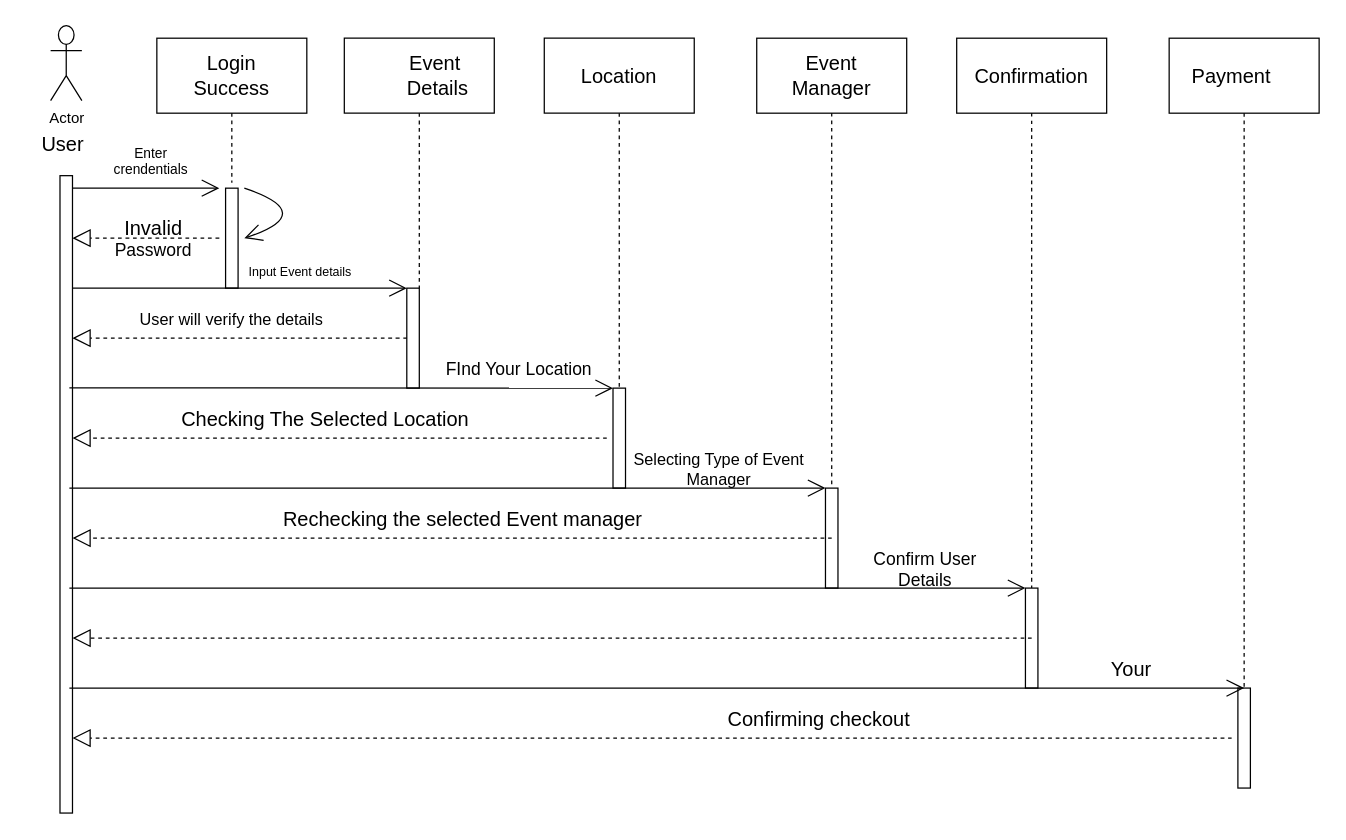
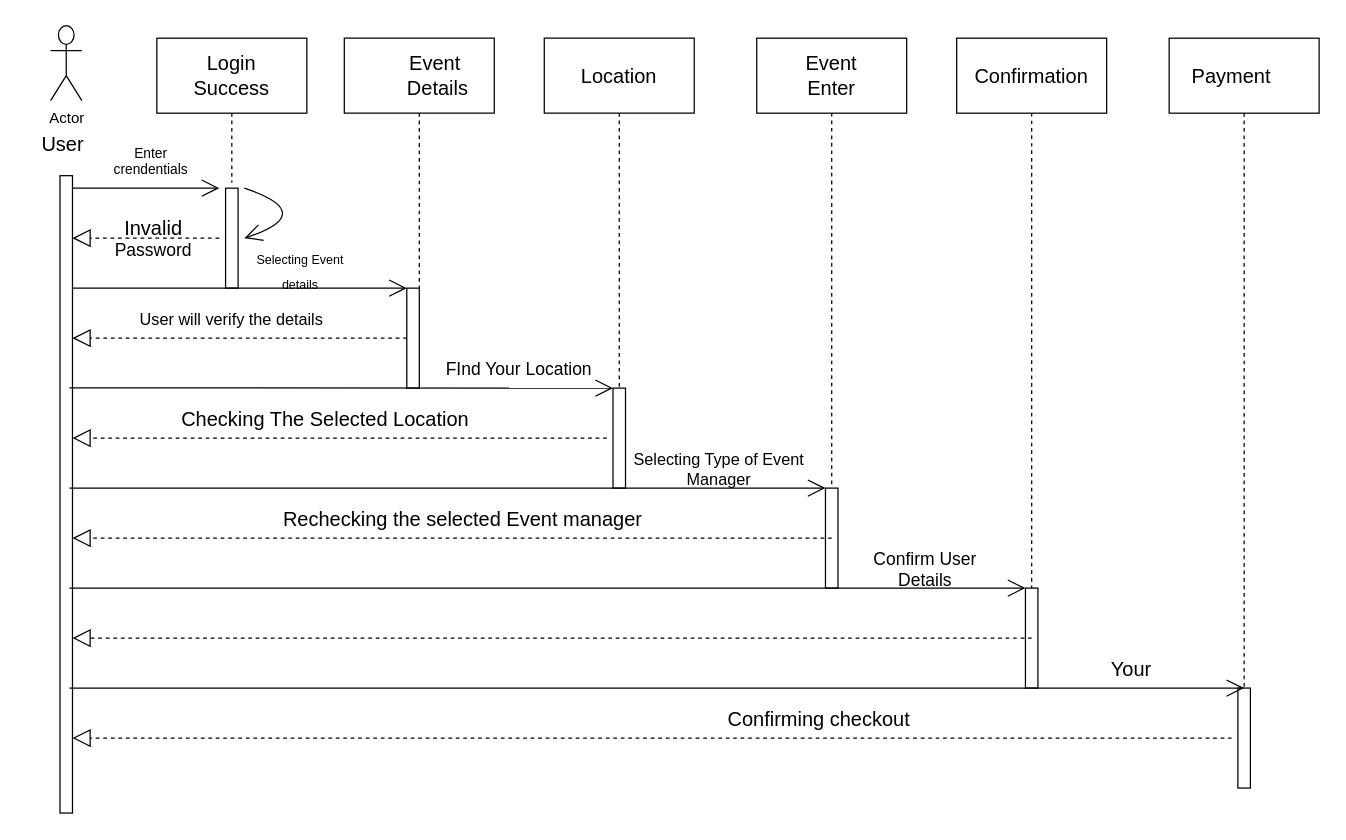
node "Event Manager": label "Event Manager" -> "Event Enter"
node "Input Event details": label "Input Event details" -> "Selecting Event details"
